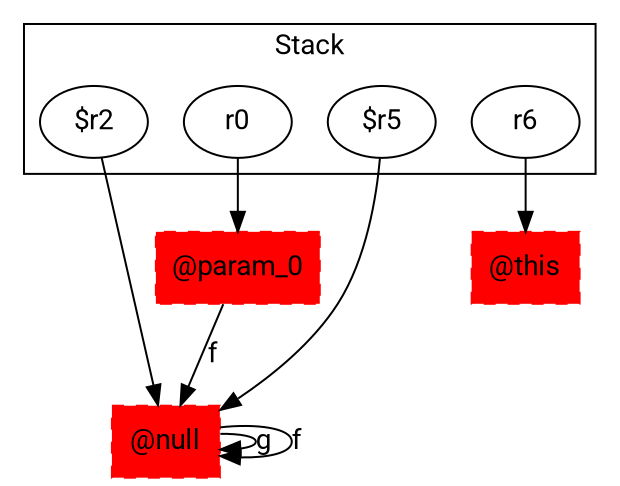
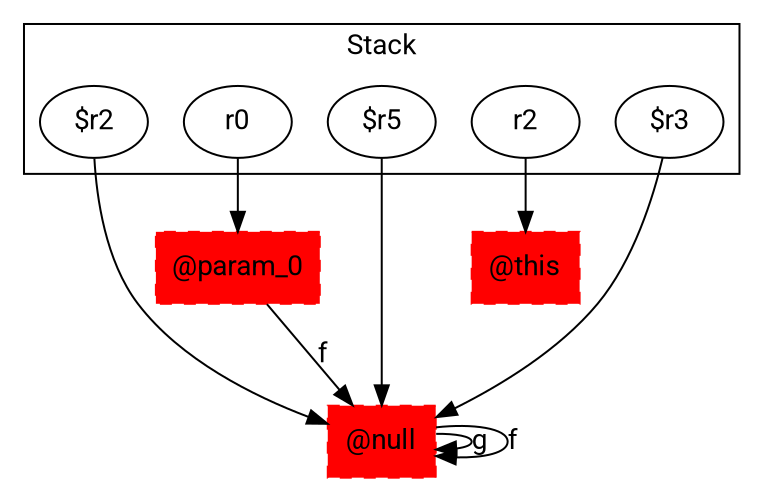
node "r6": label "r6" -> "r2"
node "$r3": added
